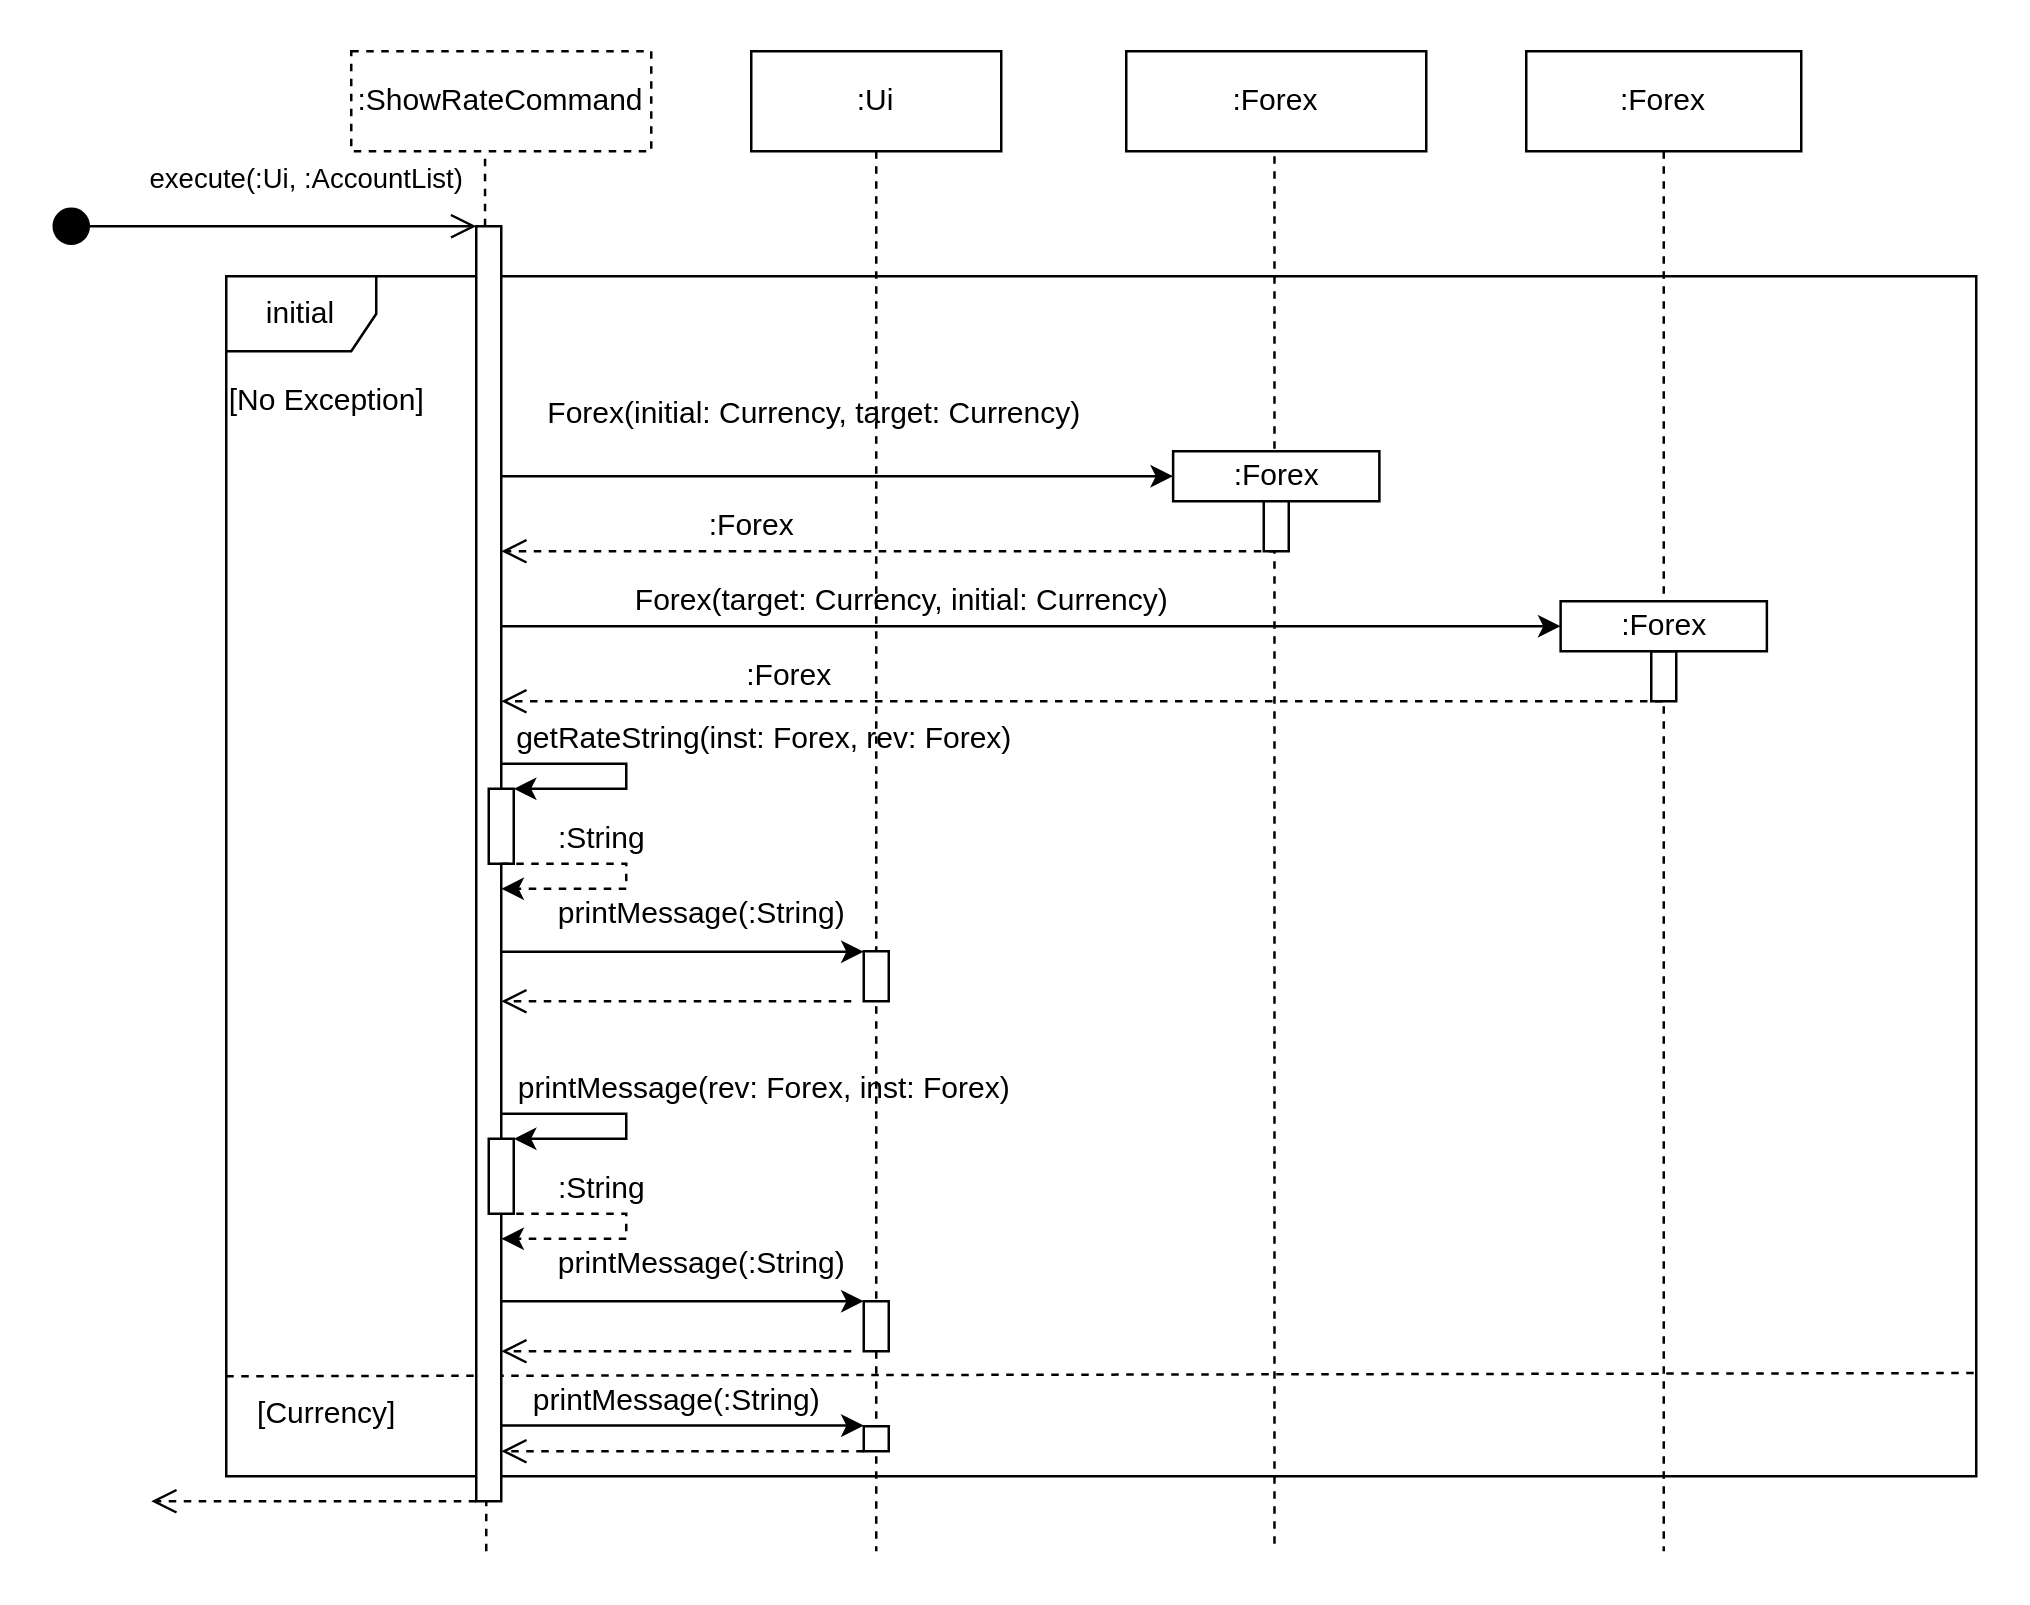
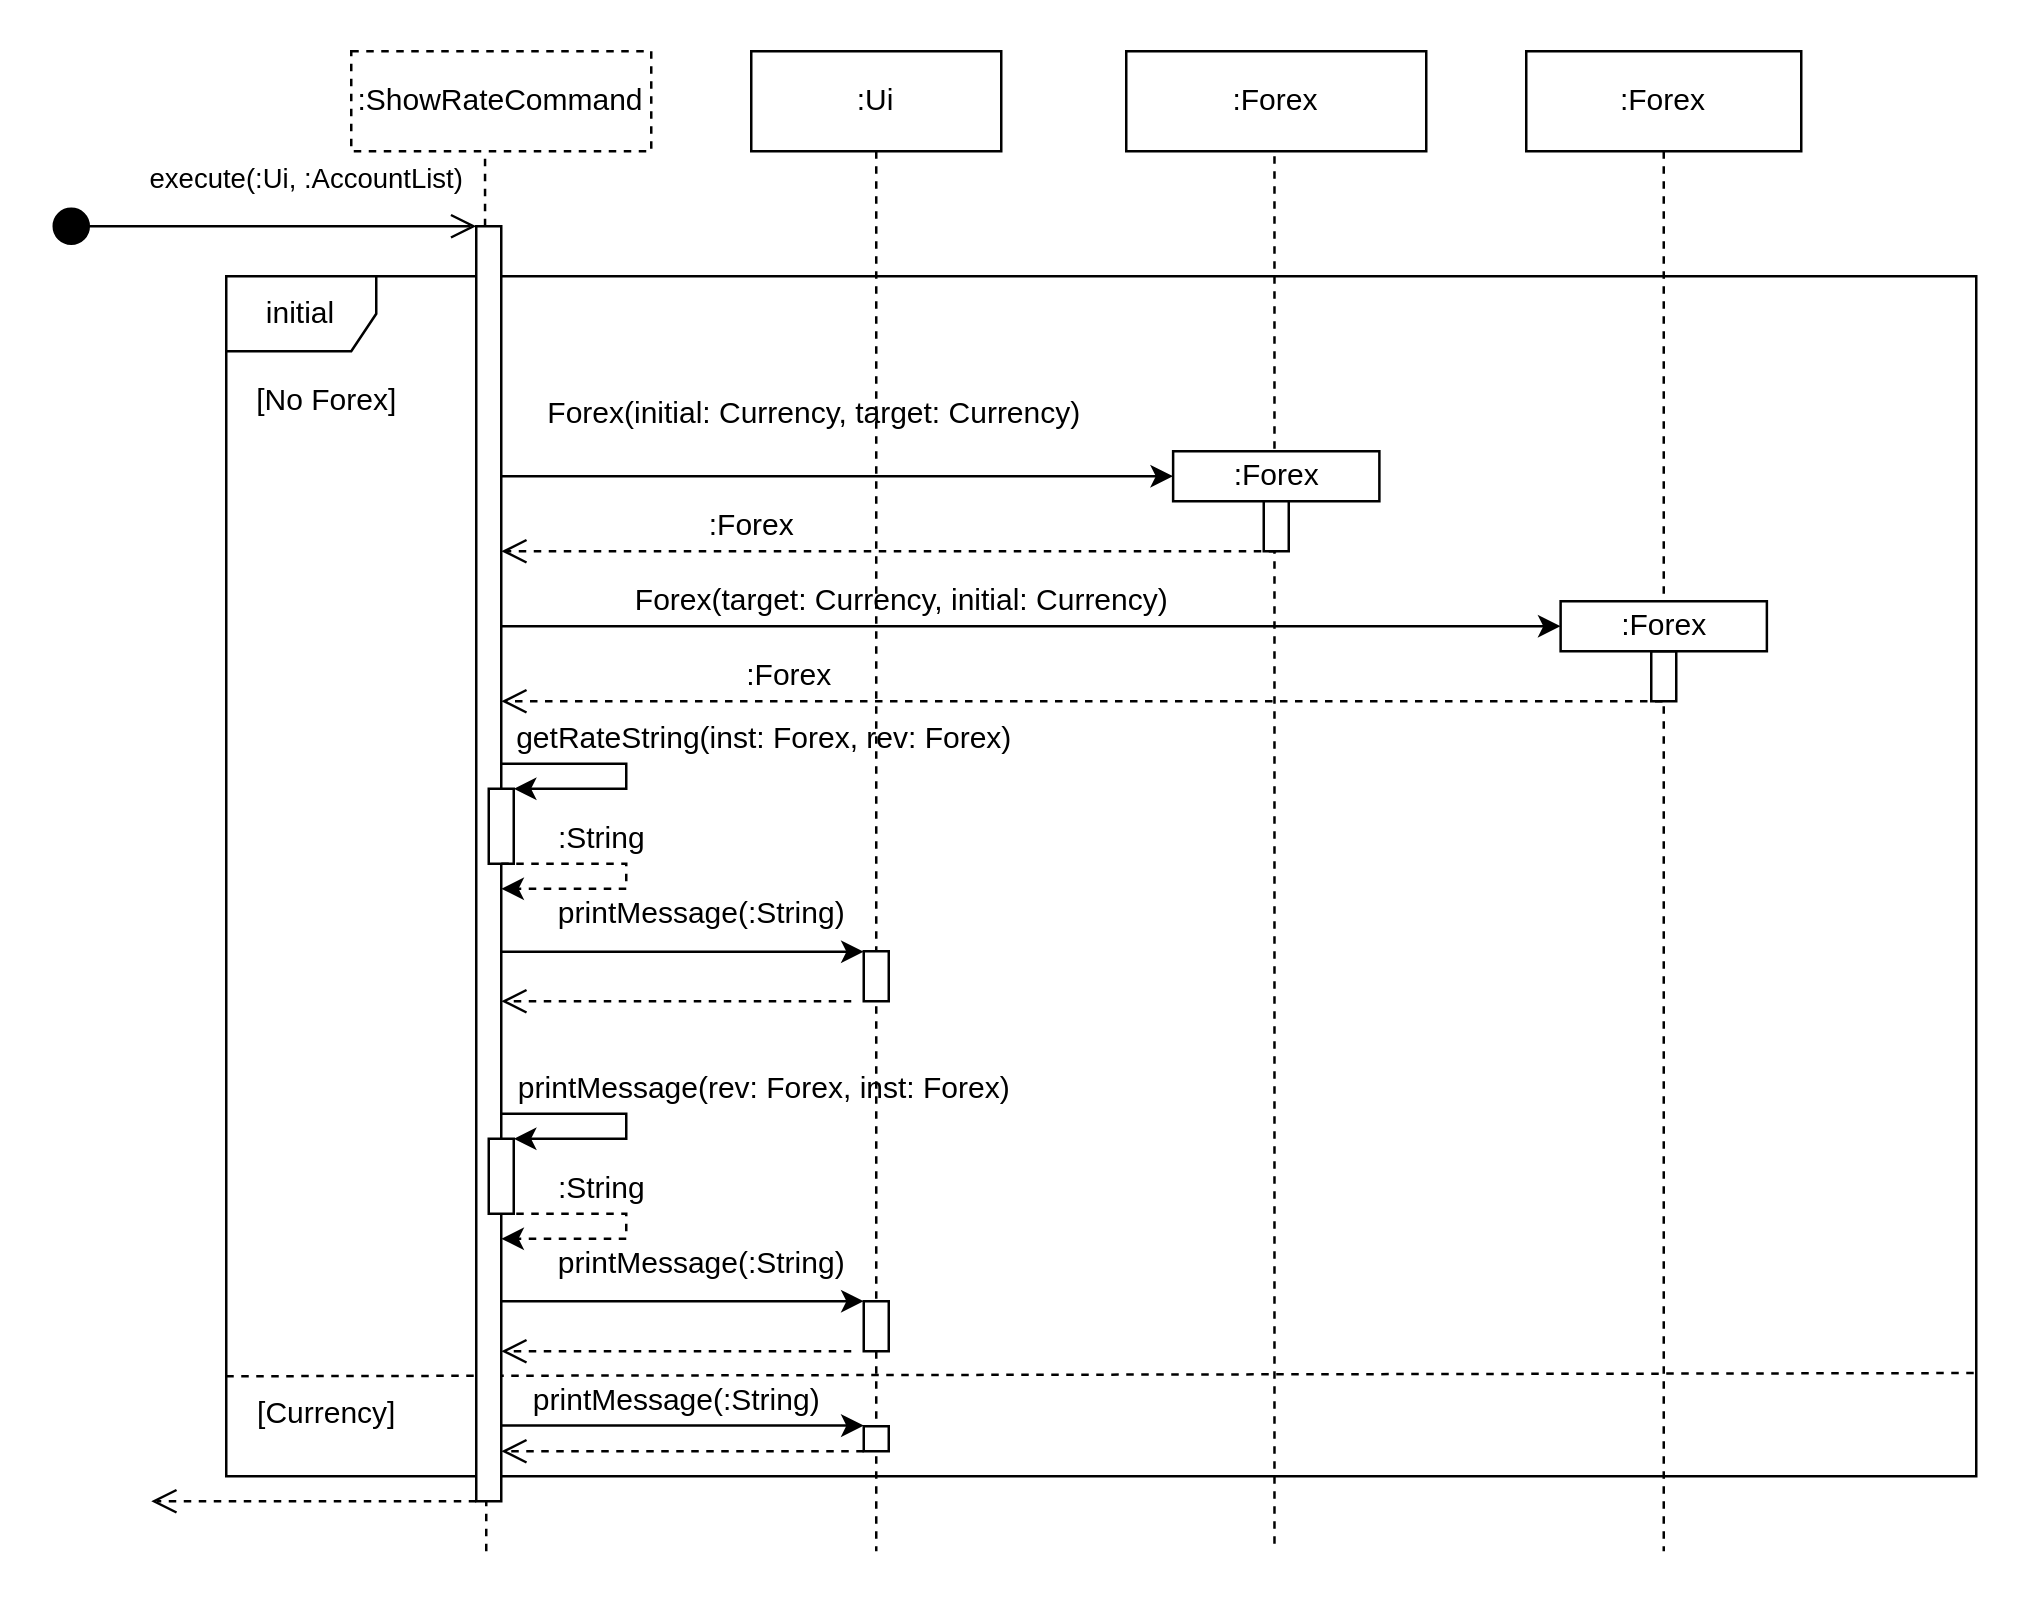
node "[No Exception]": label "[No Exception]" -> "[No Forex]"
